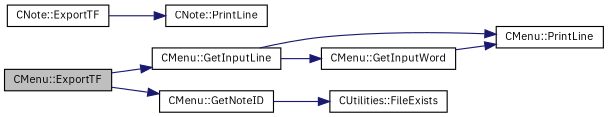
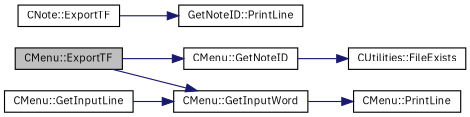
node "CNote::PrintLine": label "CNote::PrintLine" -> "GetNoteID::PrintLine"
edge "CMenu::GetInputLine" -> "CMenu::PrintLine": removed
edge "CMenu::ExportTF" -> "CMenu::GetInputLine": now "CMenu::ExportTF" -> "CMenu::GetInputWord"
